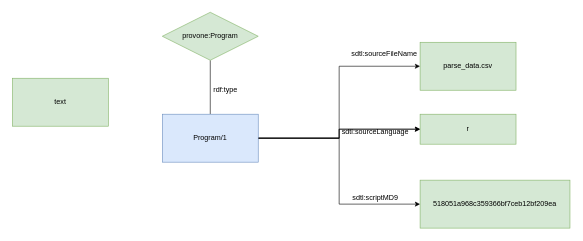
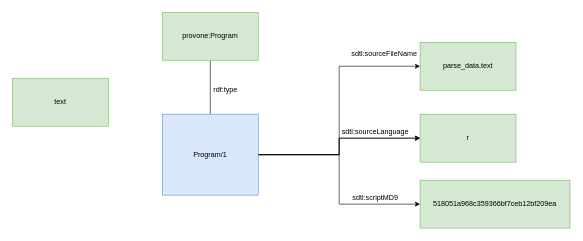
node "provone:Program": shape diamond -> rectangle
node "parse_data.csv": label "parse_data.csv" -> "parse_data.text"
node "r": size 96x30 -> 96x48
node "Program/1": size 96x48 -> 96x81
